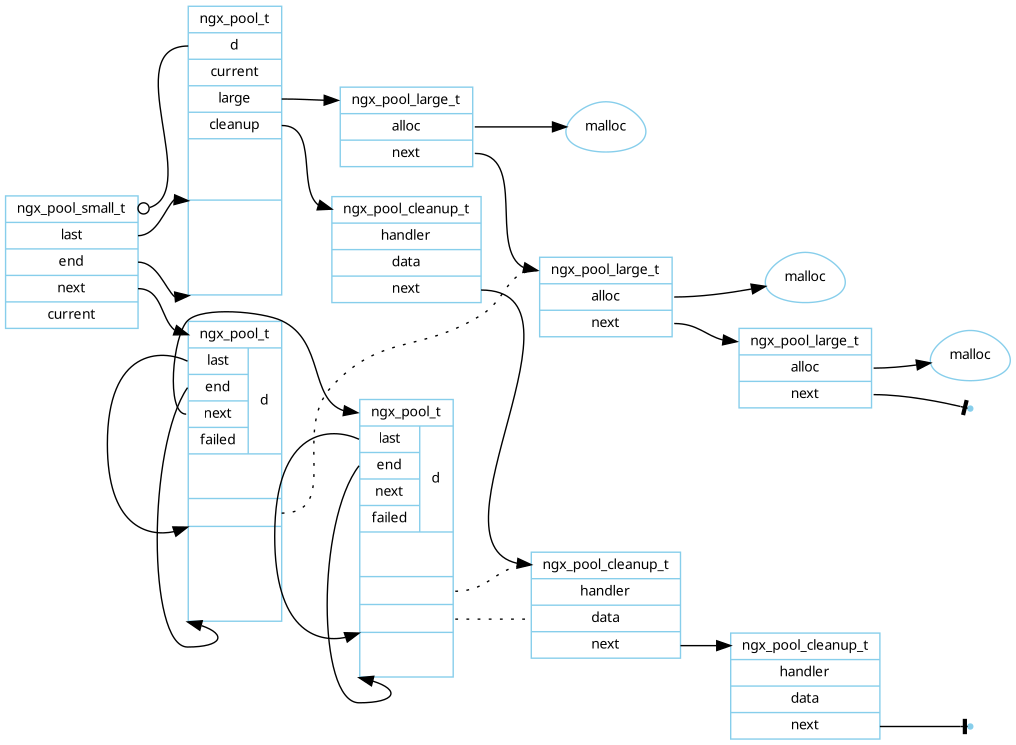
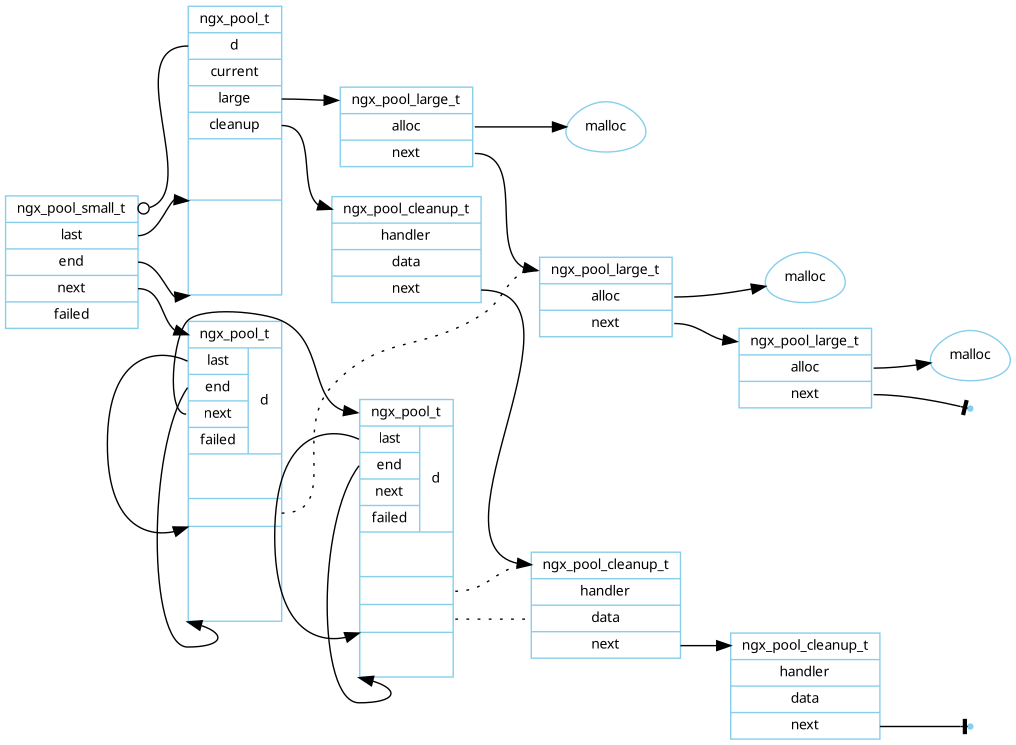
node "ngx_pool_small_t": text "current" -> "failed"
